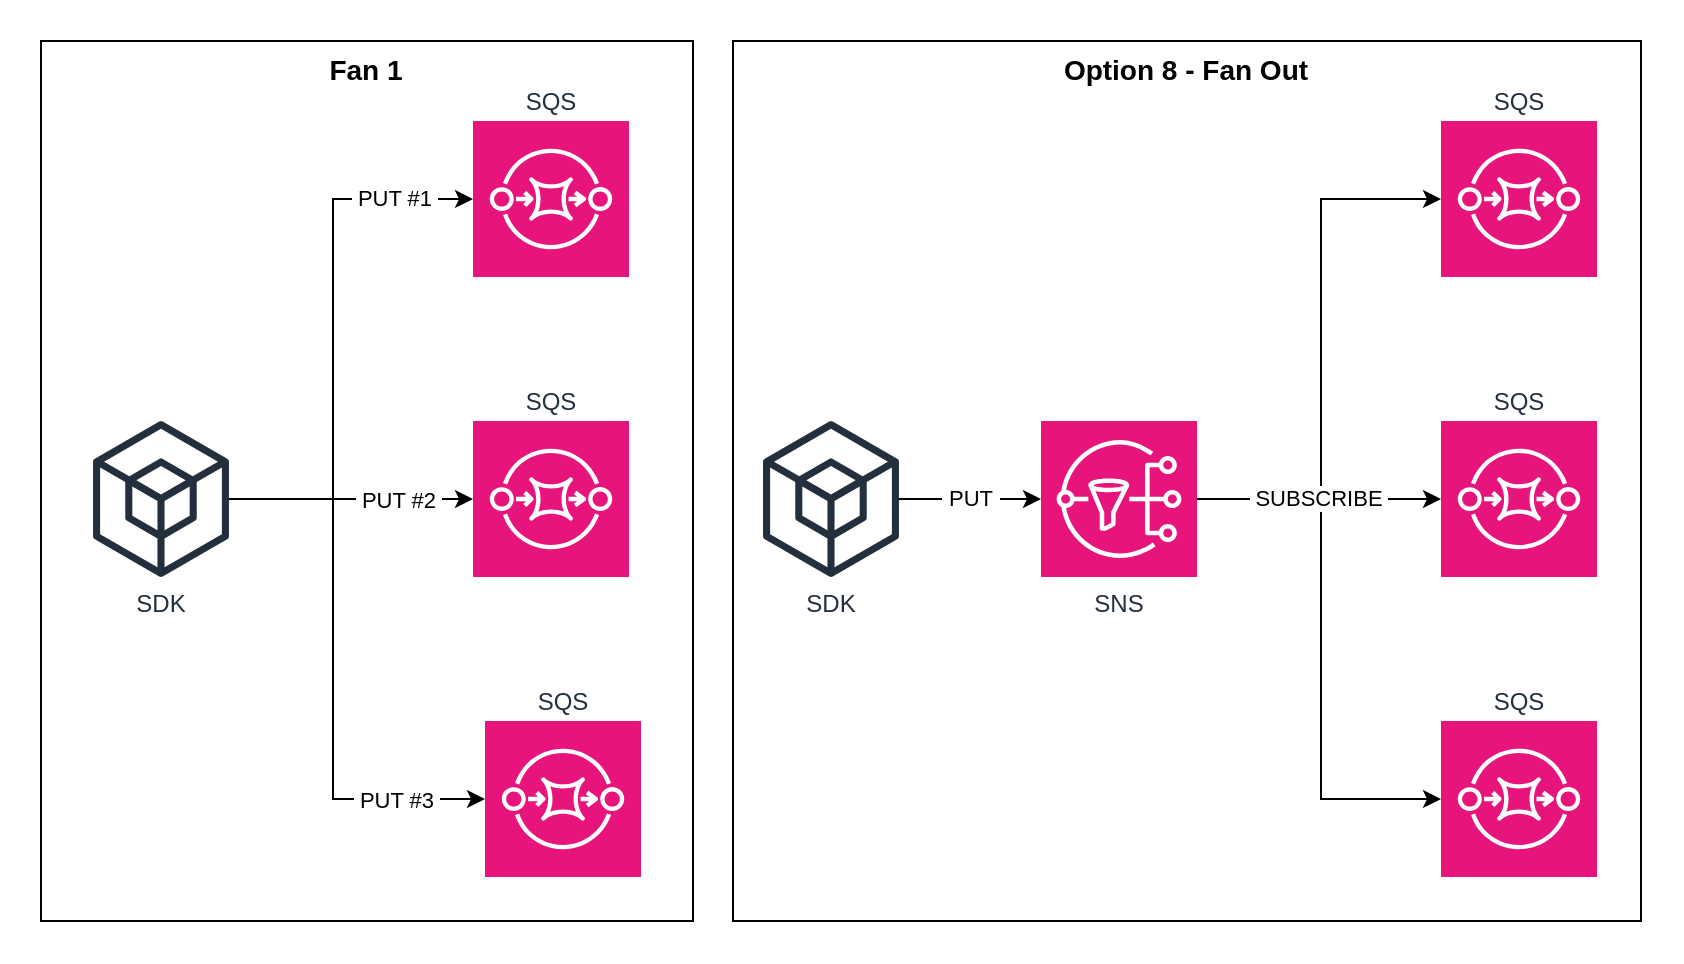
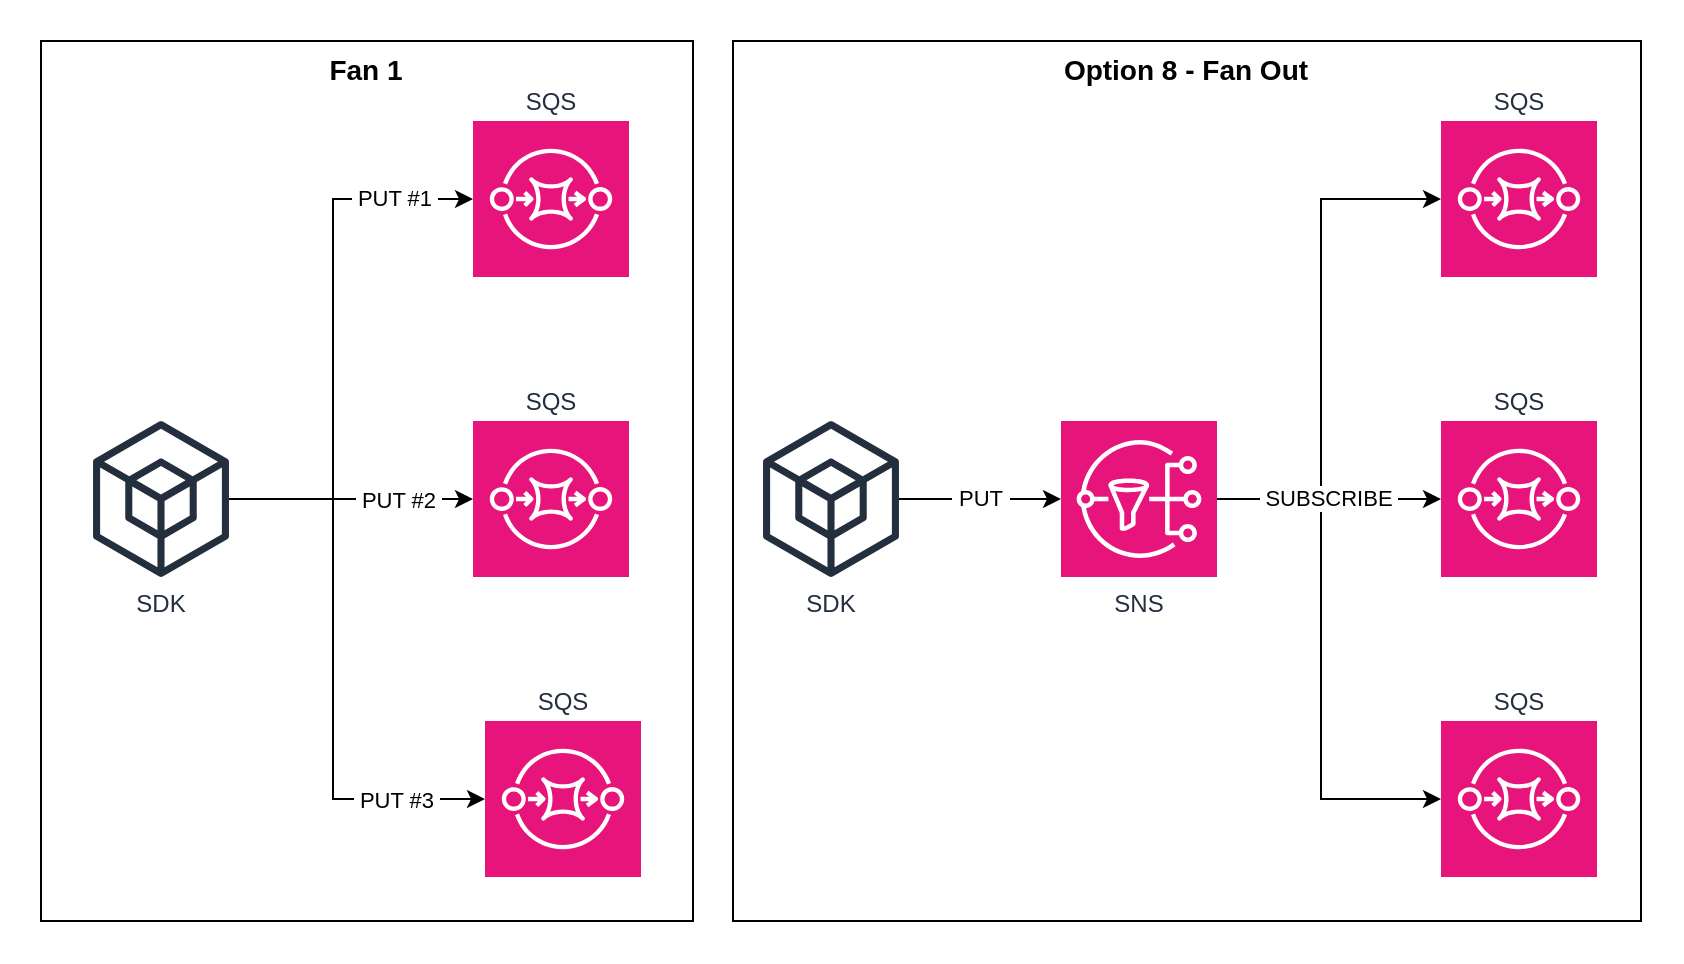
node "SNS": moved (1119, 499) -> (1139, 499)
